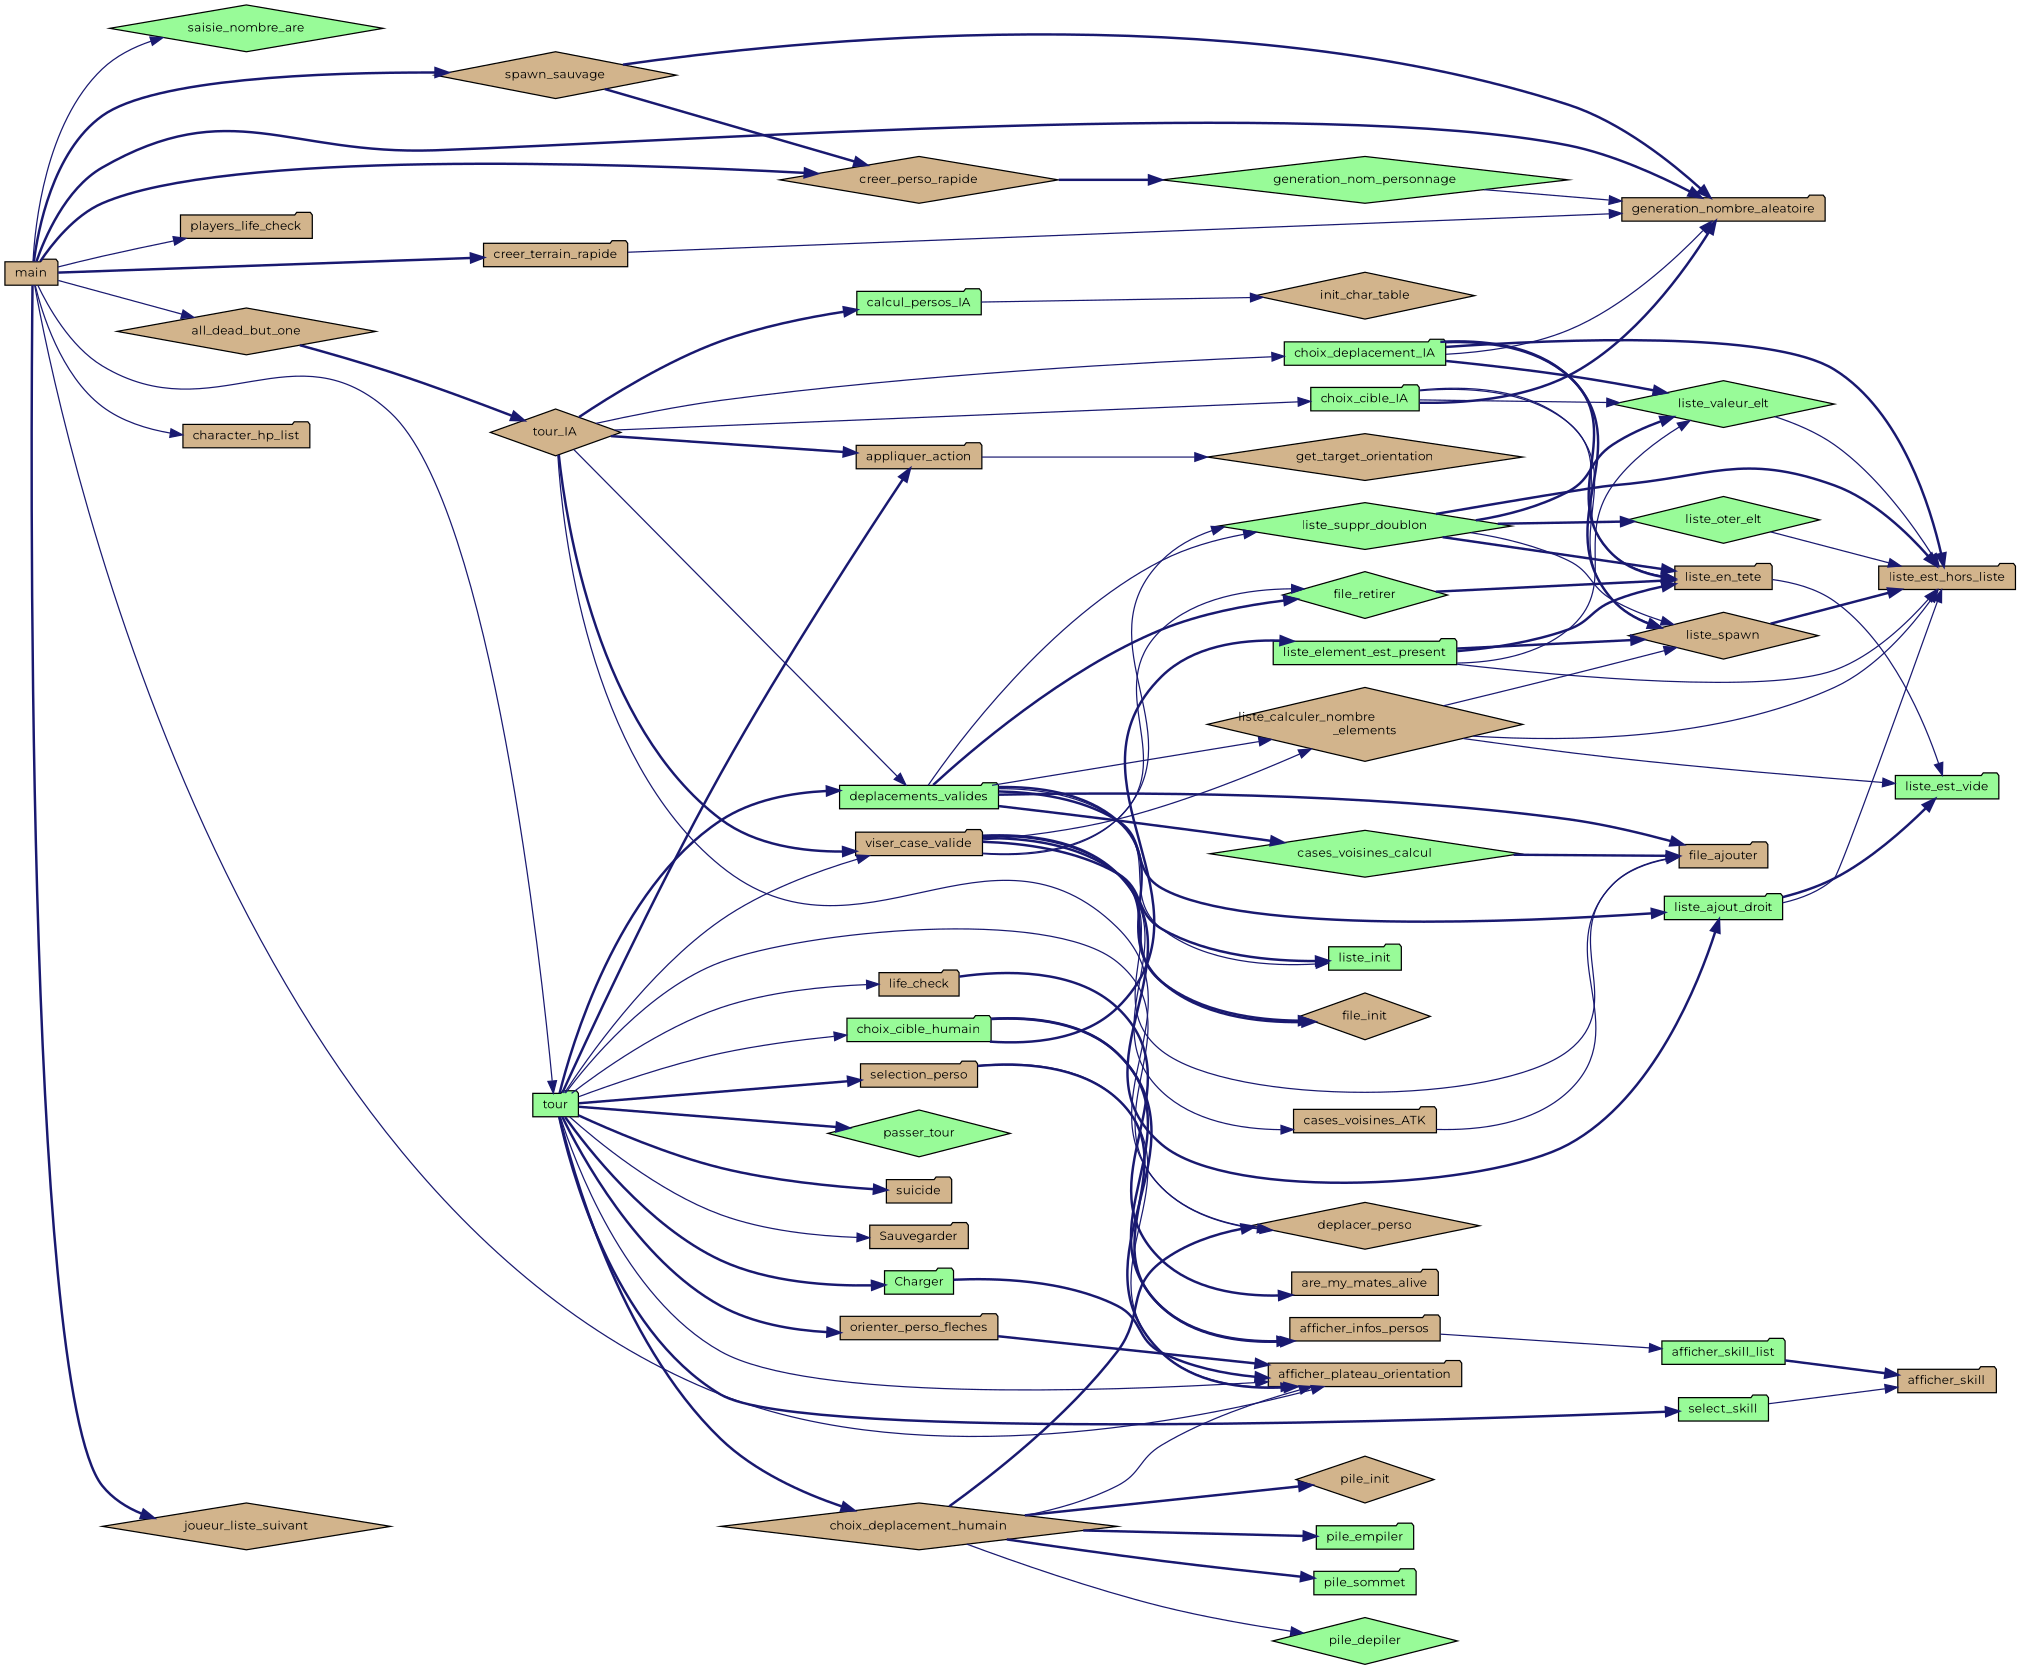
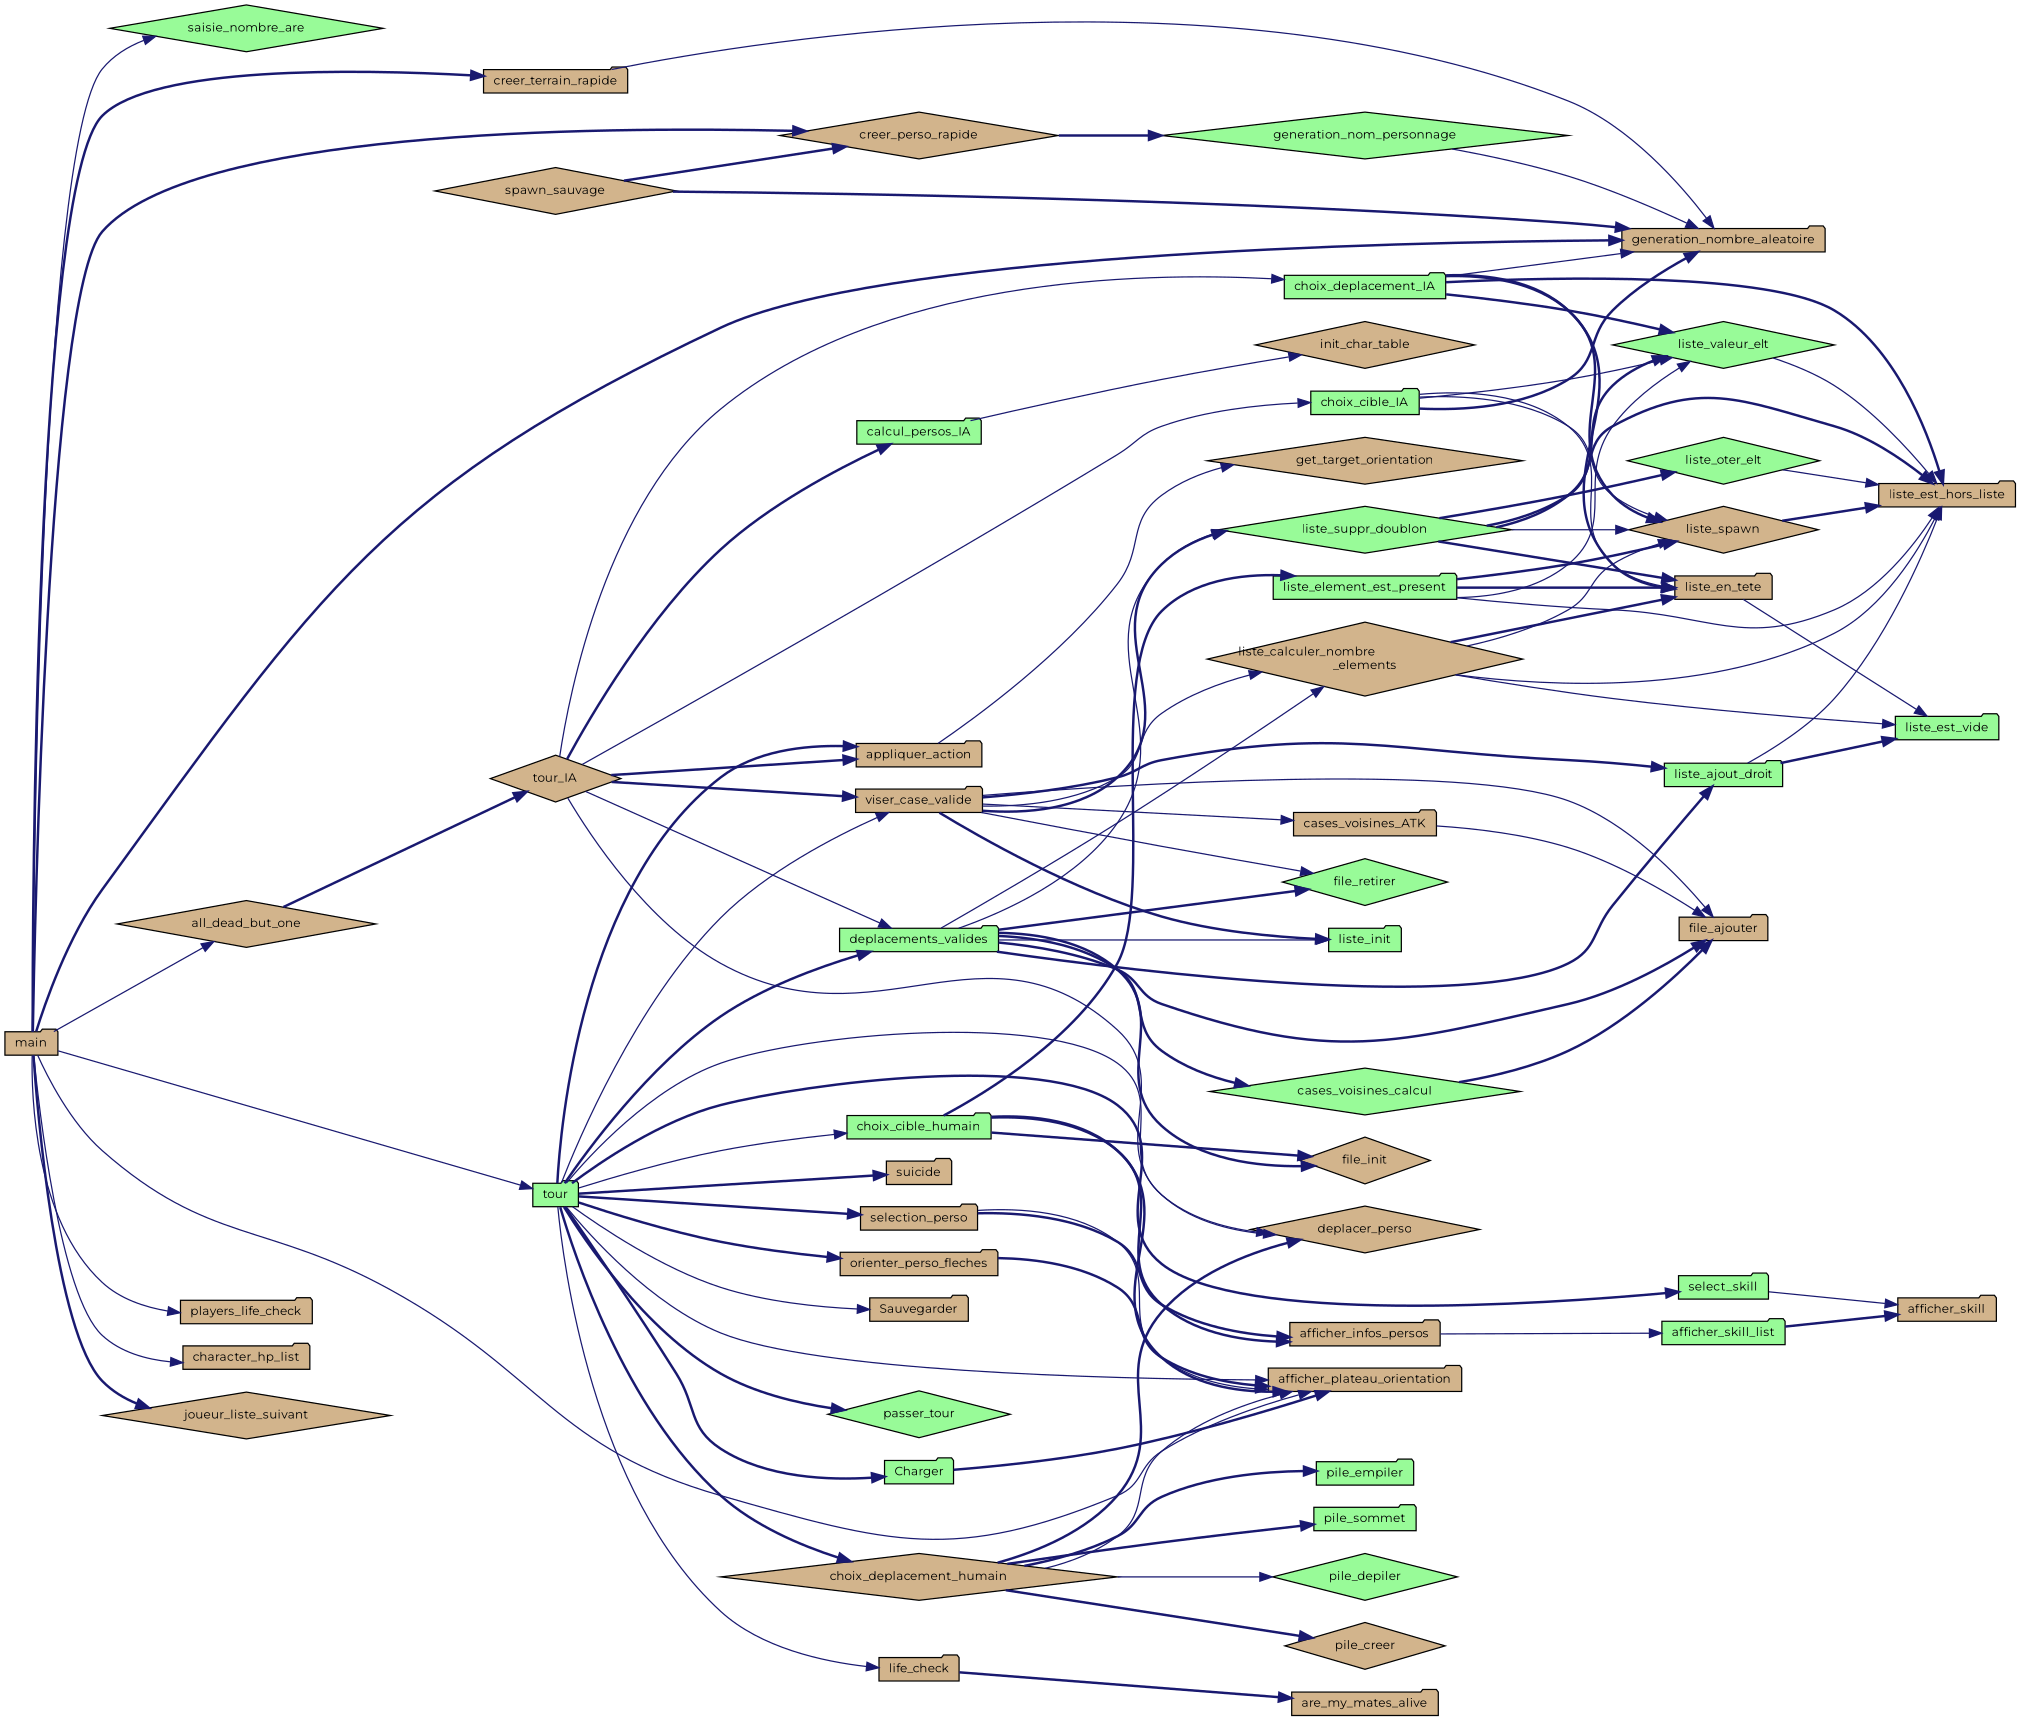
edge "main" -> "spawn_sauvage": removed
edge "file_retirer" -> "liste_en_tete": now "liste_calculer_nombre _elements" -> "liste_en_tete"
edge "viser_case_valide" -> "liste_suppr_doublon": style solid -> bold
edge "viser_case_valide" -> "file_init": now "choix_cible_humain" -> "file_init"
node "pile_init": label "pile_init" -> "pile_creer"
